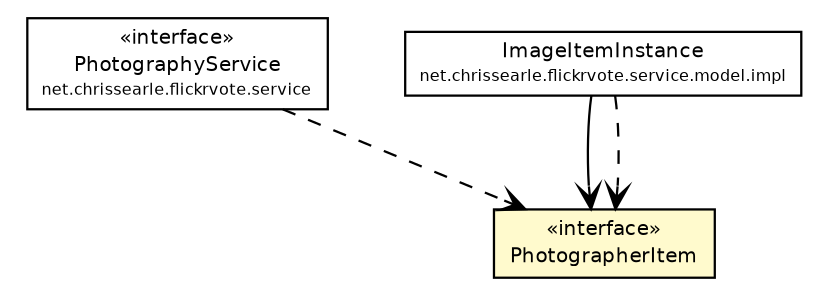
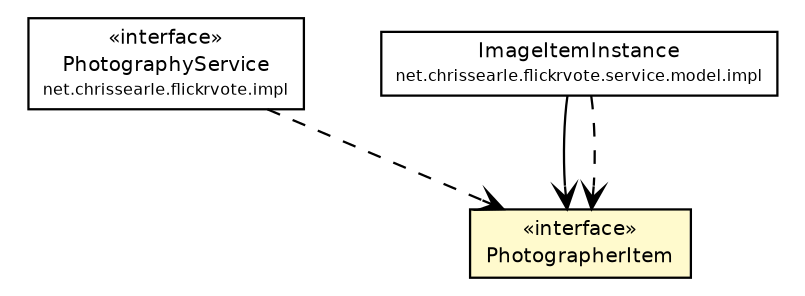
node "PhotographyService": text "net.chrissearle.flickrvote.service" -> "net.chrissearle.flickrvote.impl"
